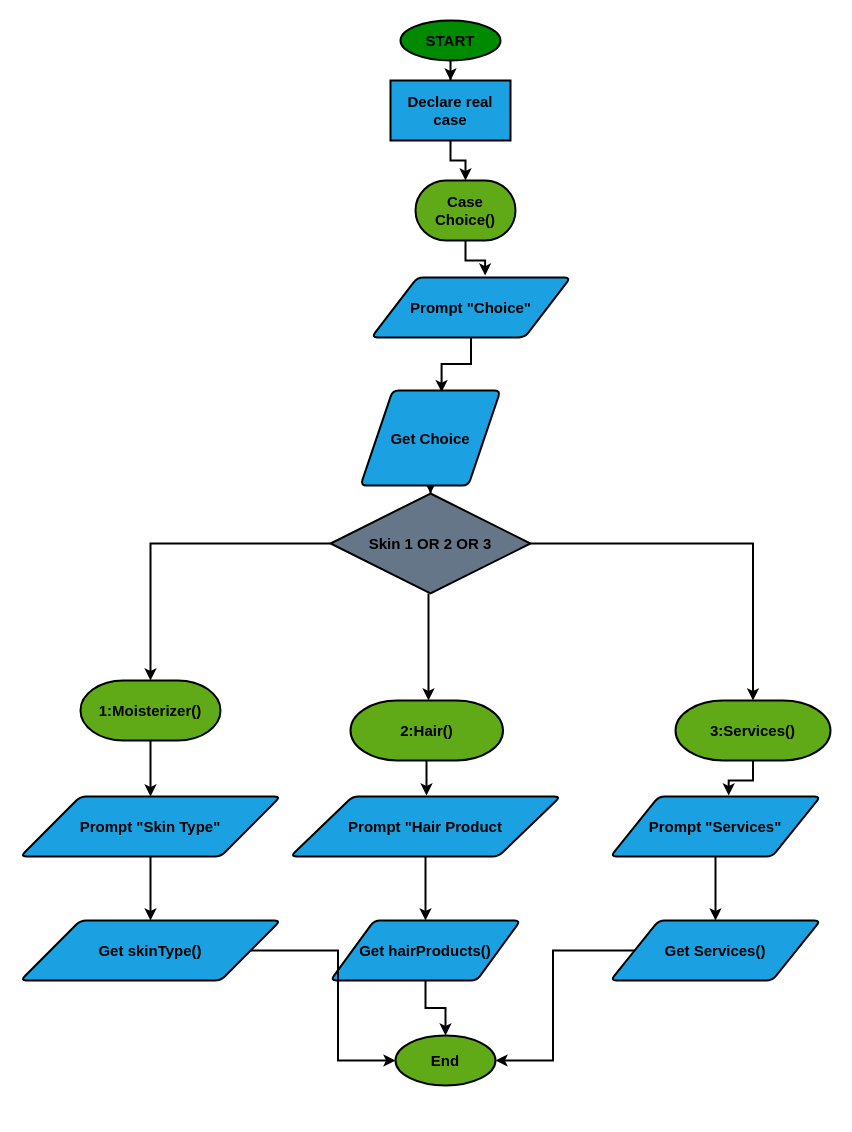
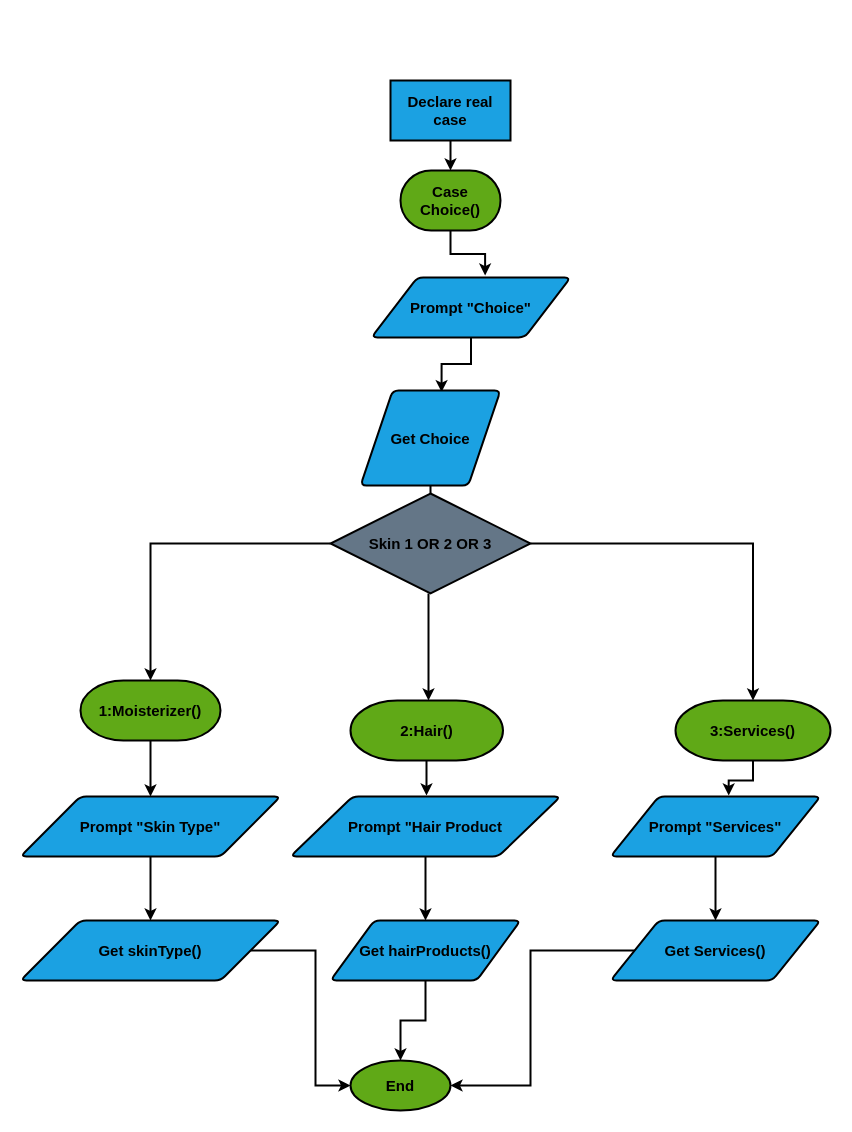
node "START": removed
edge "START" -> "Declare real case": removed
node "Case Choice()": moved (466, 211) -> (451, 201)
edge "Get Choice" -> "Skin 1 OR 2 OR 3": arrowhead classic -> none
node "End": moved (446, 1061) -> (401, 1086)
